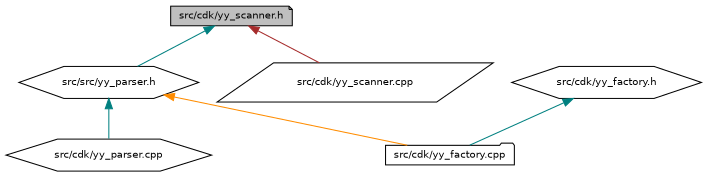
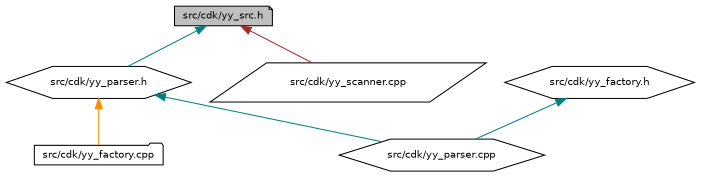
node "src/cdk/yy_scanner.h": label "src/cdk/yy_scanner.h" -> "src/cdk/yy_src.h"
node "src/src/yy_parser.h": label "src/src/yy_parser.h" -> "src/cdk/yy_parser.h"
edge "src/cdk/yy_factory.cpp" -> "src/cdk/yy_factory.h": now "src/cdk/yy_parser.cpp" -> "src/cdk/yy_factory.h"
